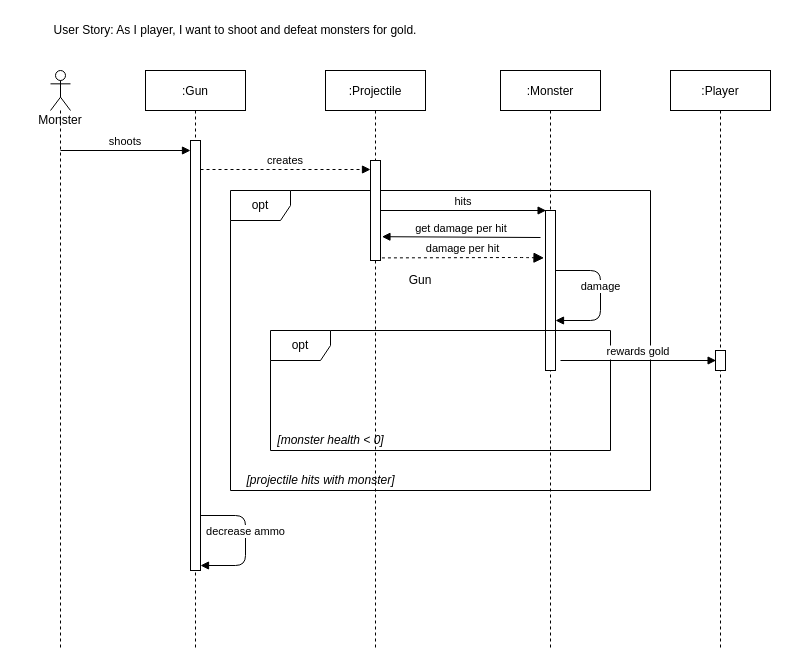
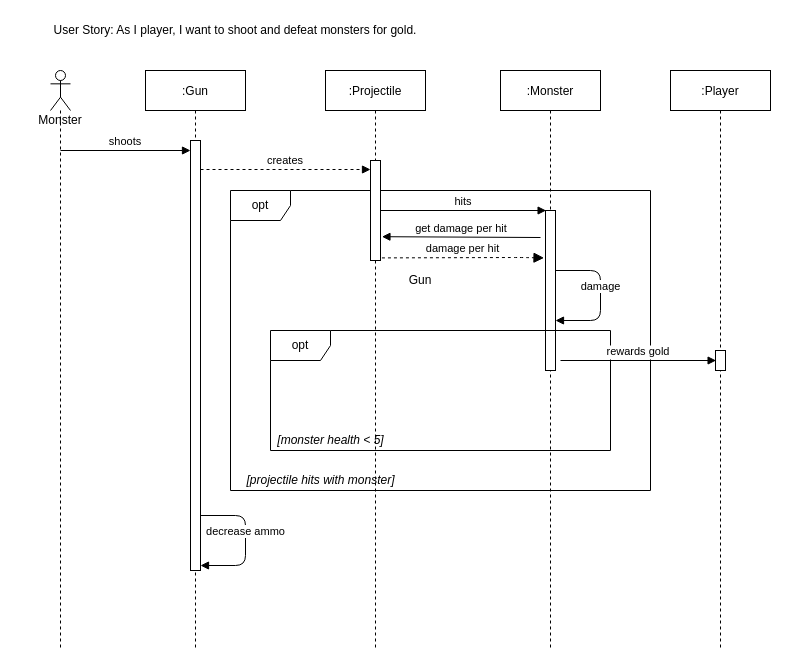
node "[monster health < 0]": label "[monster health < 0]" -> "[monster health < 5]"
